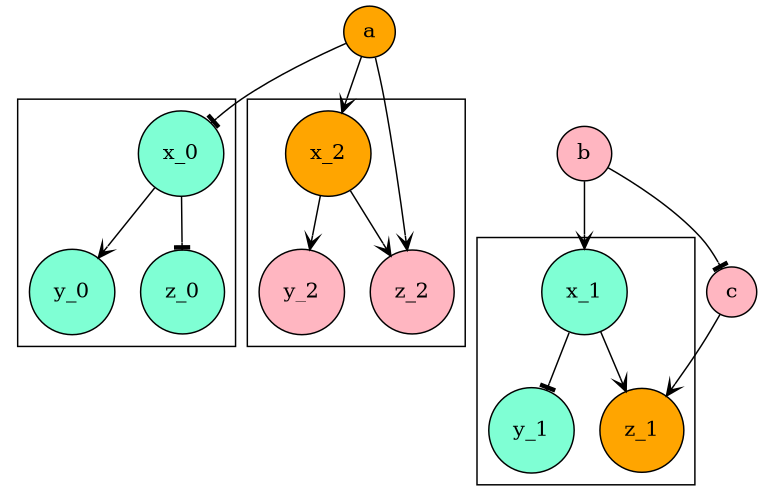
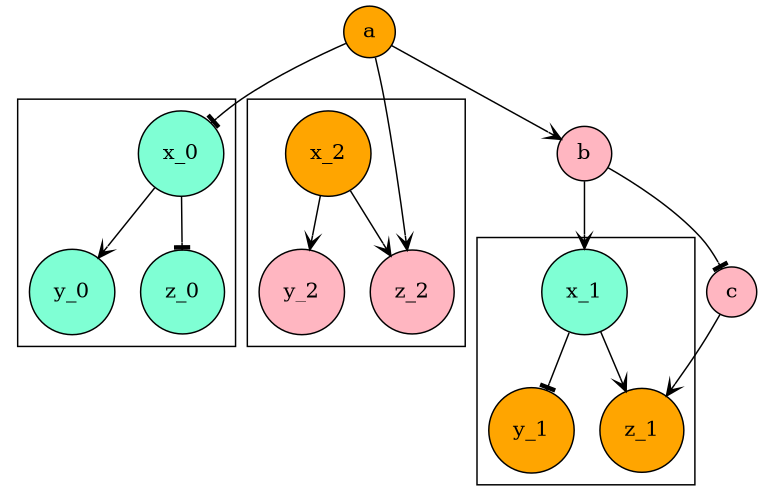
edge "a" -> "x_2": now "a" -> "b"
node "y_1": fillcolor aquamarine -> orange
